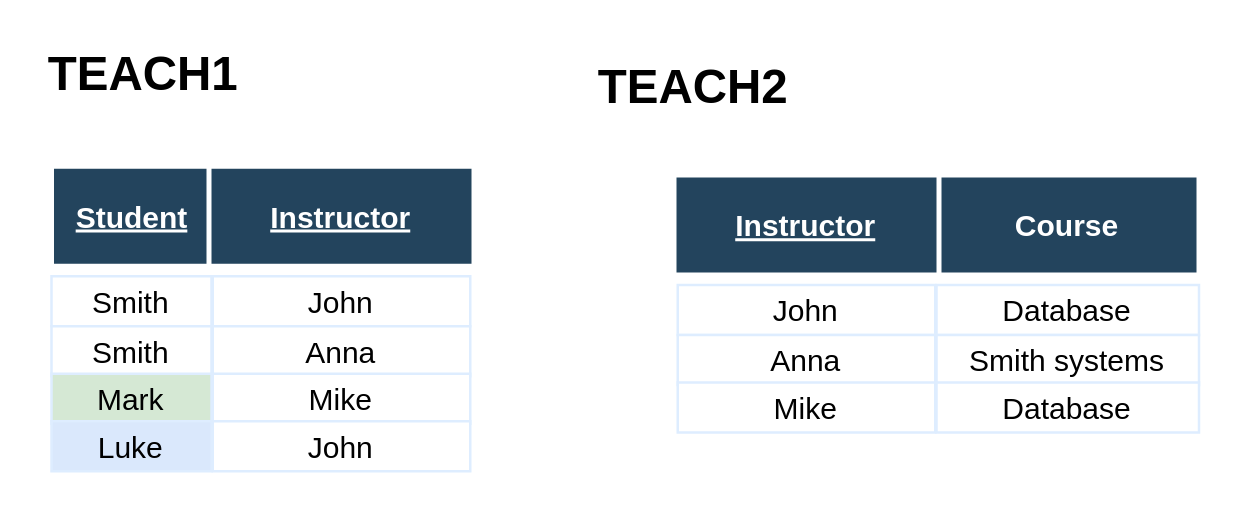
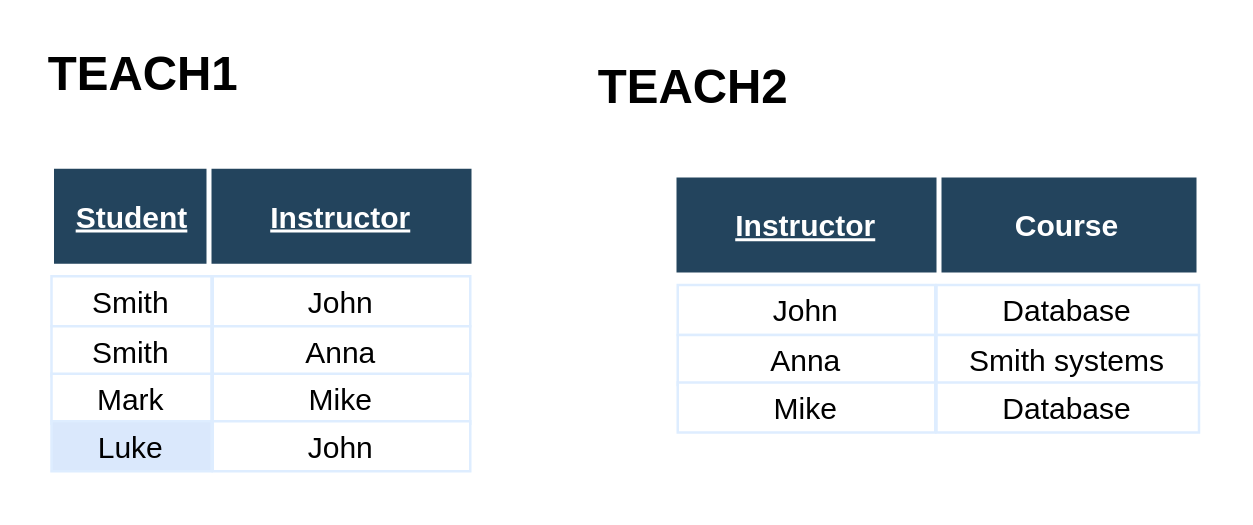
node "Mark": fillcolor #d5e8d4 -> #ffffff
